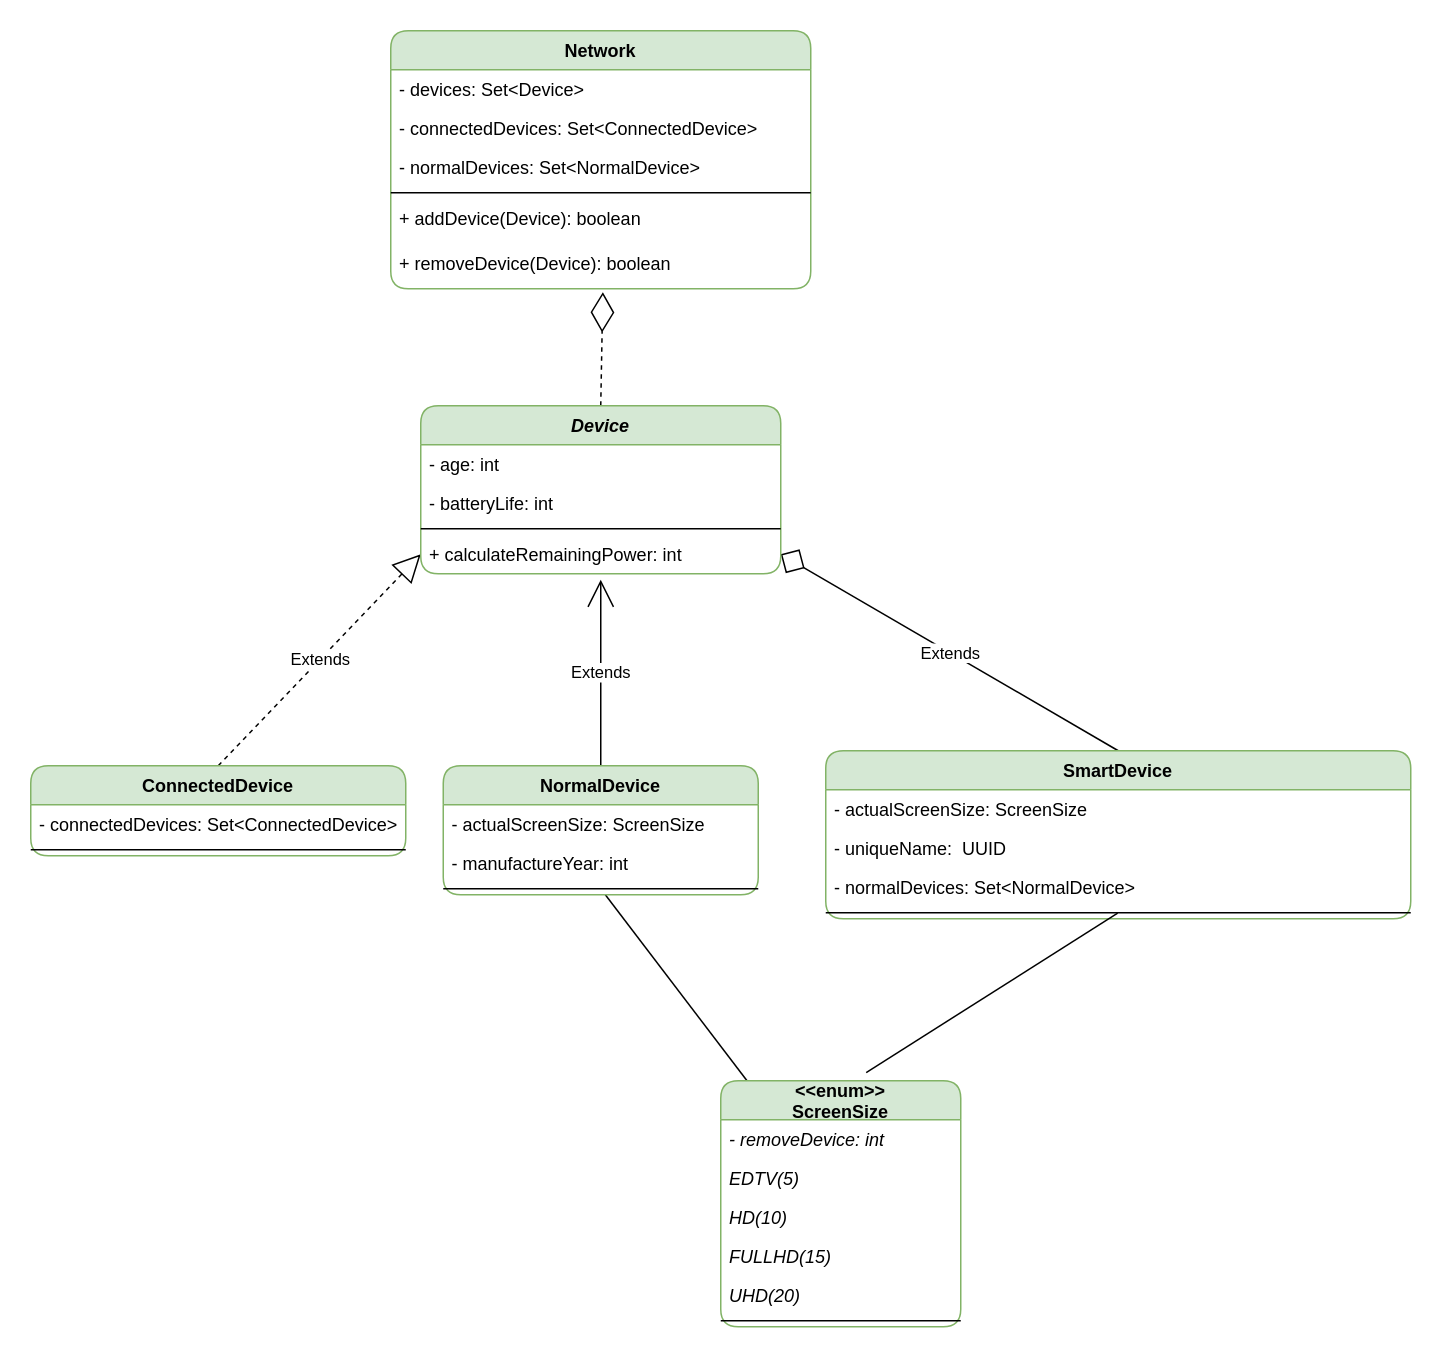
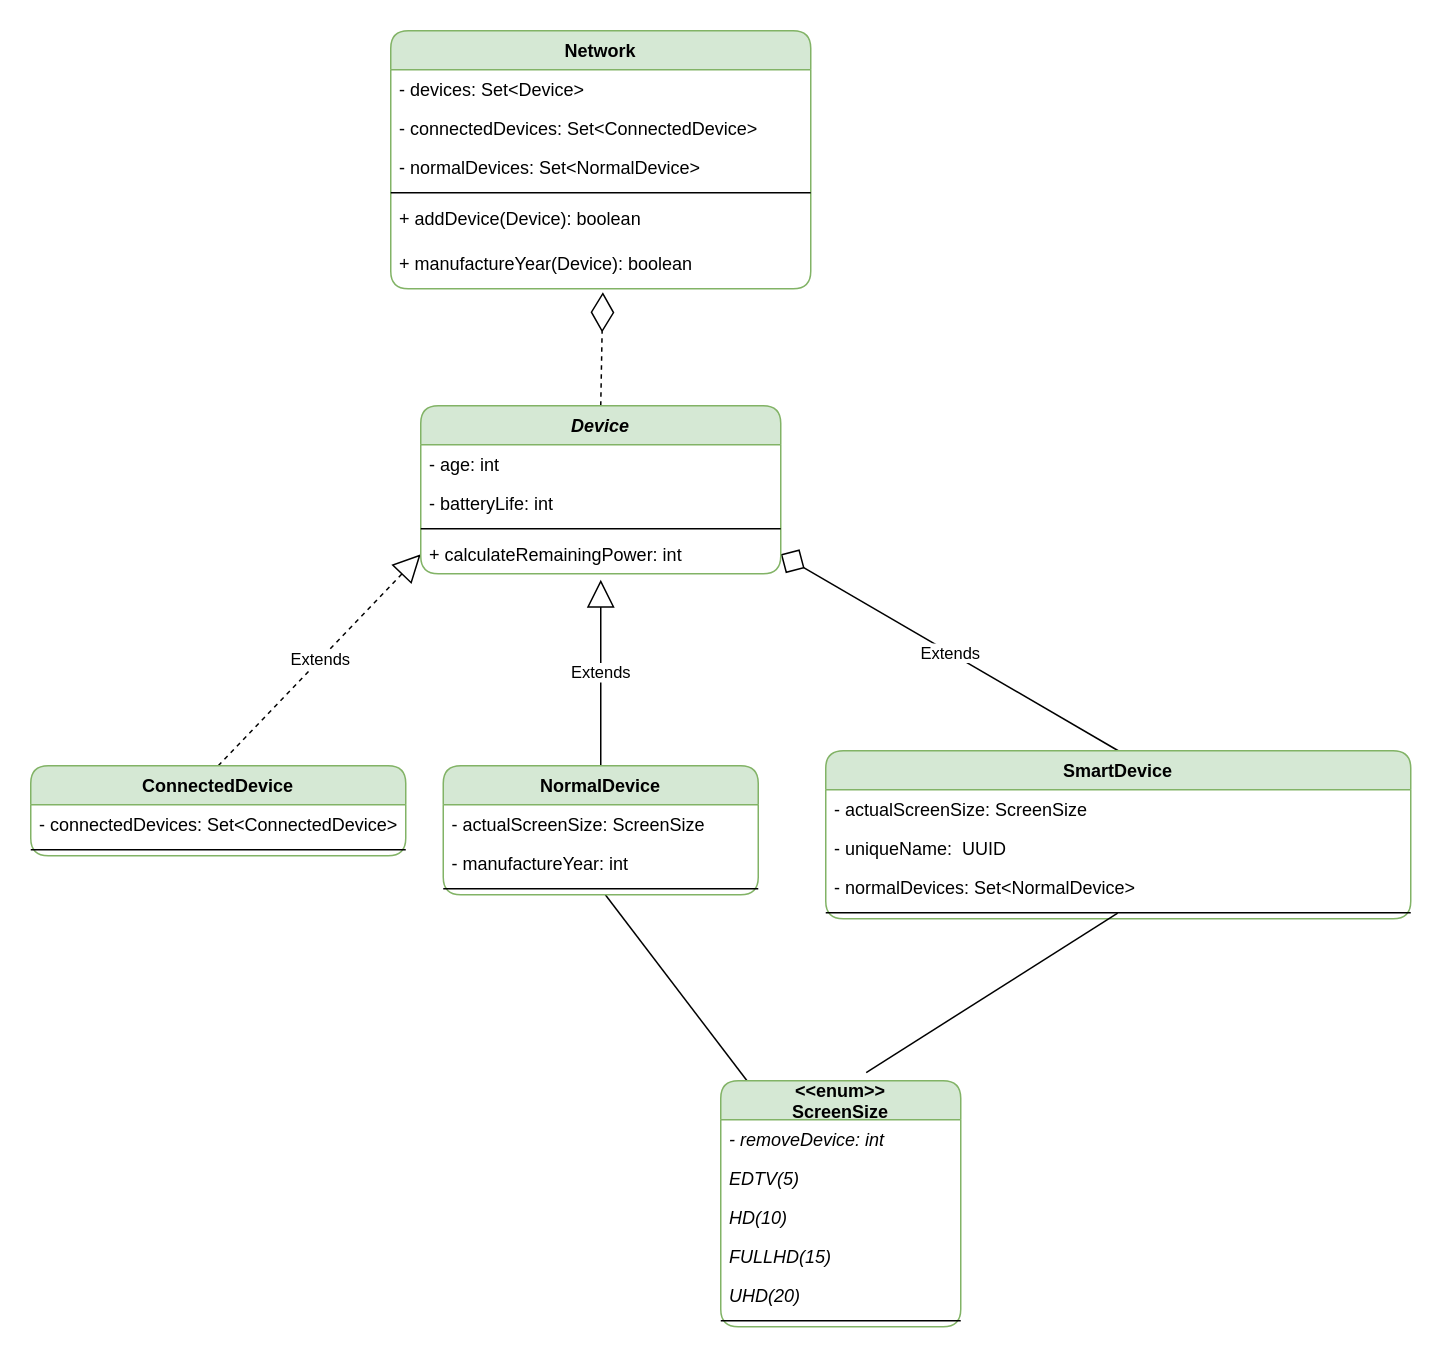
node "+ removeDevice(Device): boolean": label "+ removeDevice(Device): boolean" -> "+ manufactureYear(Device): boolean"
edge "NormalDevice" -> "+ calculateRemainingPower: int": arrowhead open -> block
